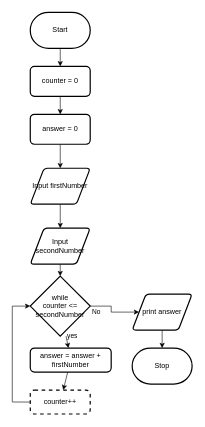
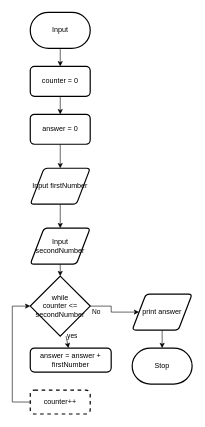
node "Start": label "Start" -> "Input"
edge "answer = answer + firstNumber" -> "counter++": removed
